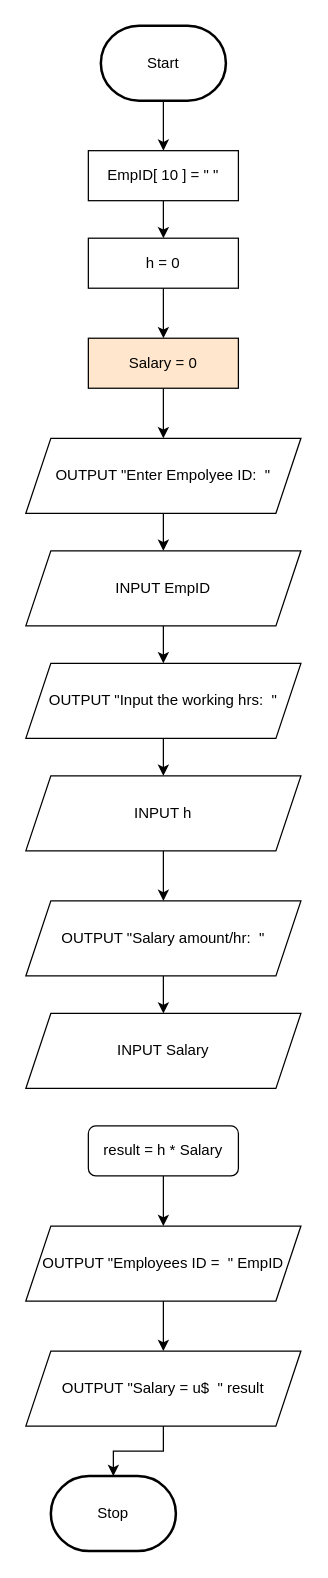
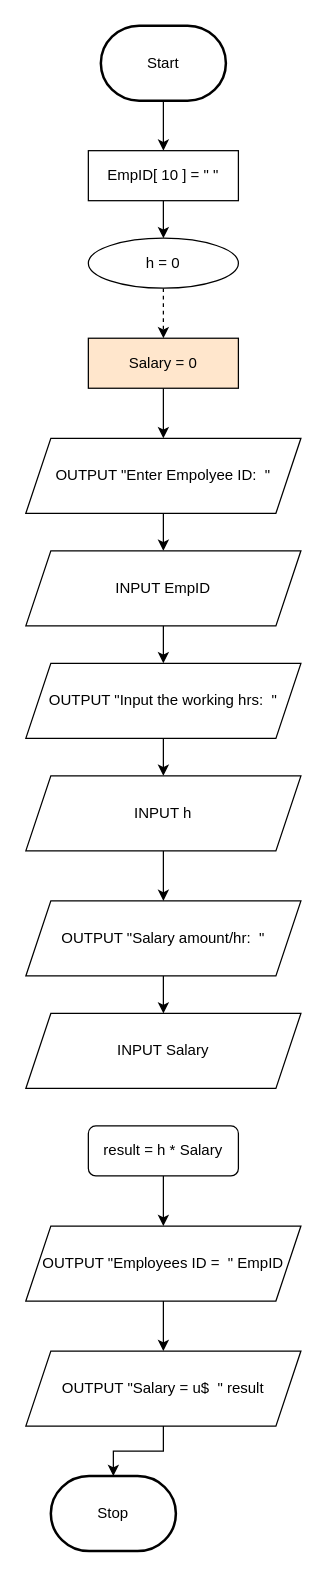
node "h = 0": shape rectangle -> ellipse
edge "h = 0" -> "Salary = 0": style solid -> dashed
